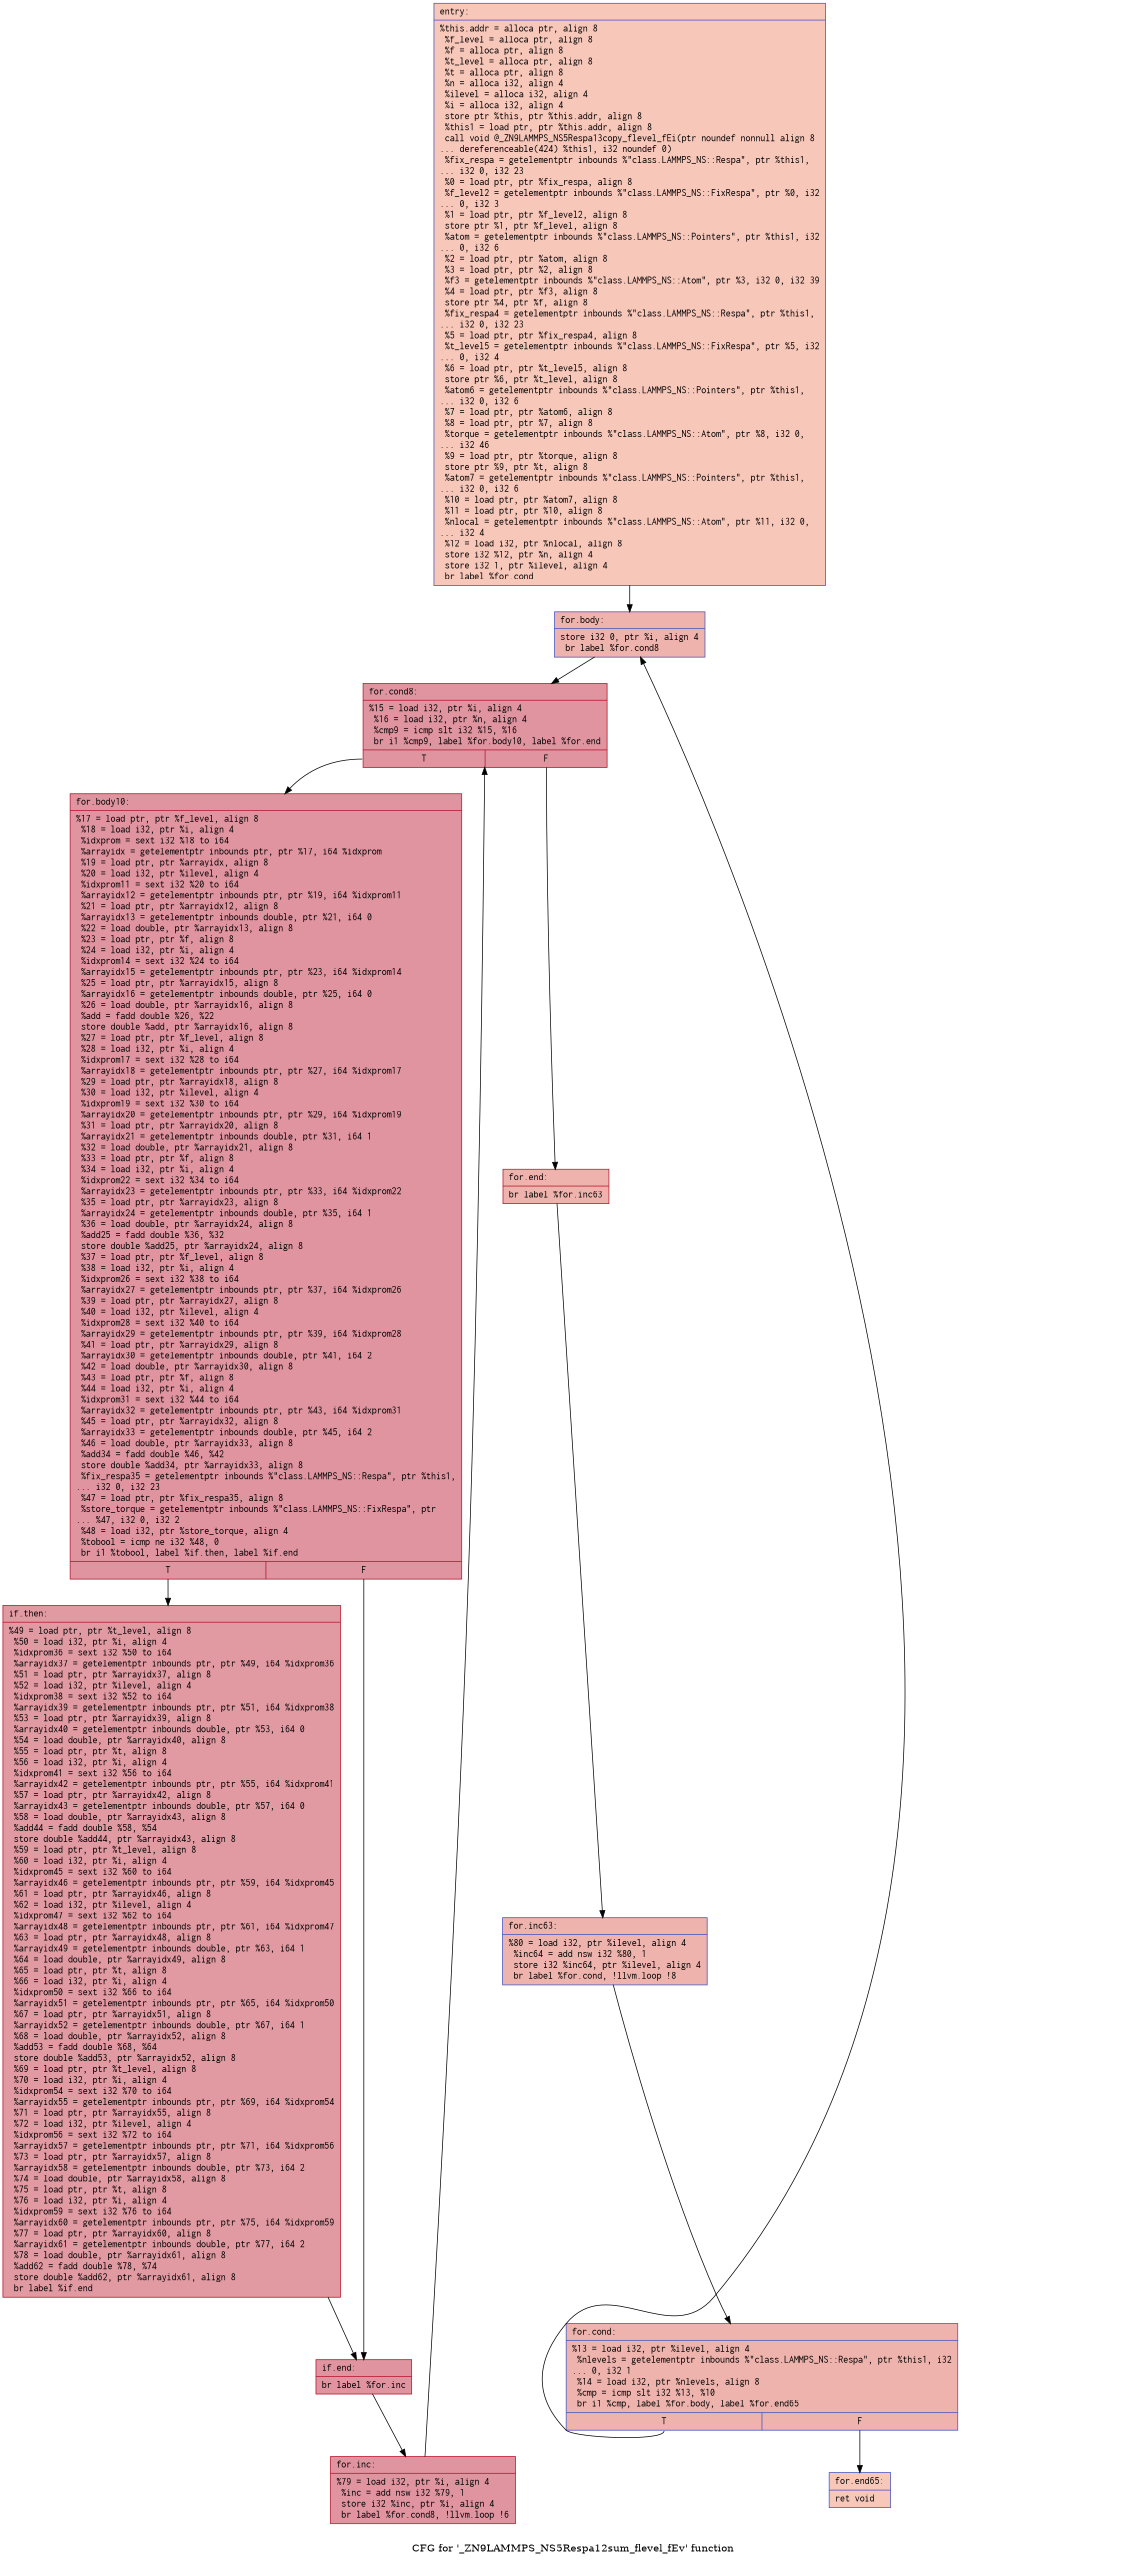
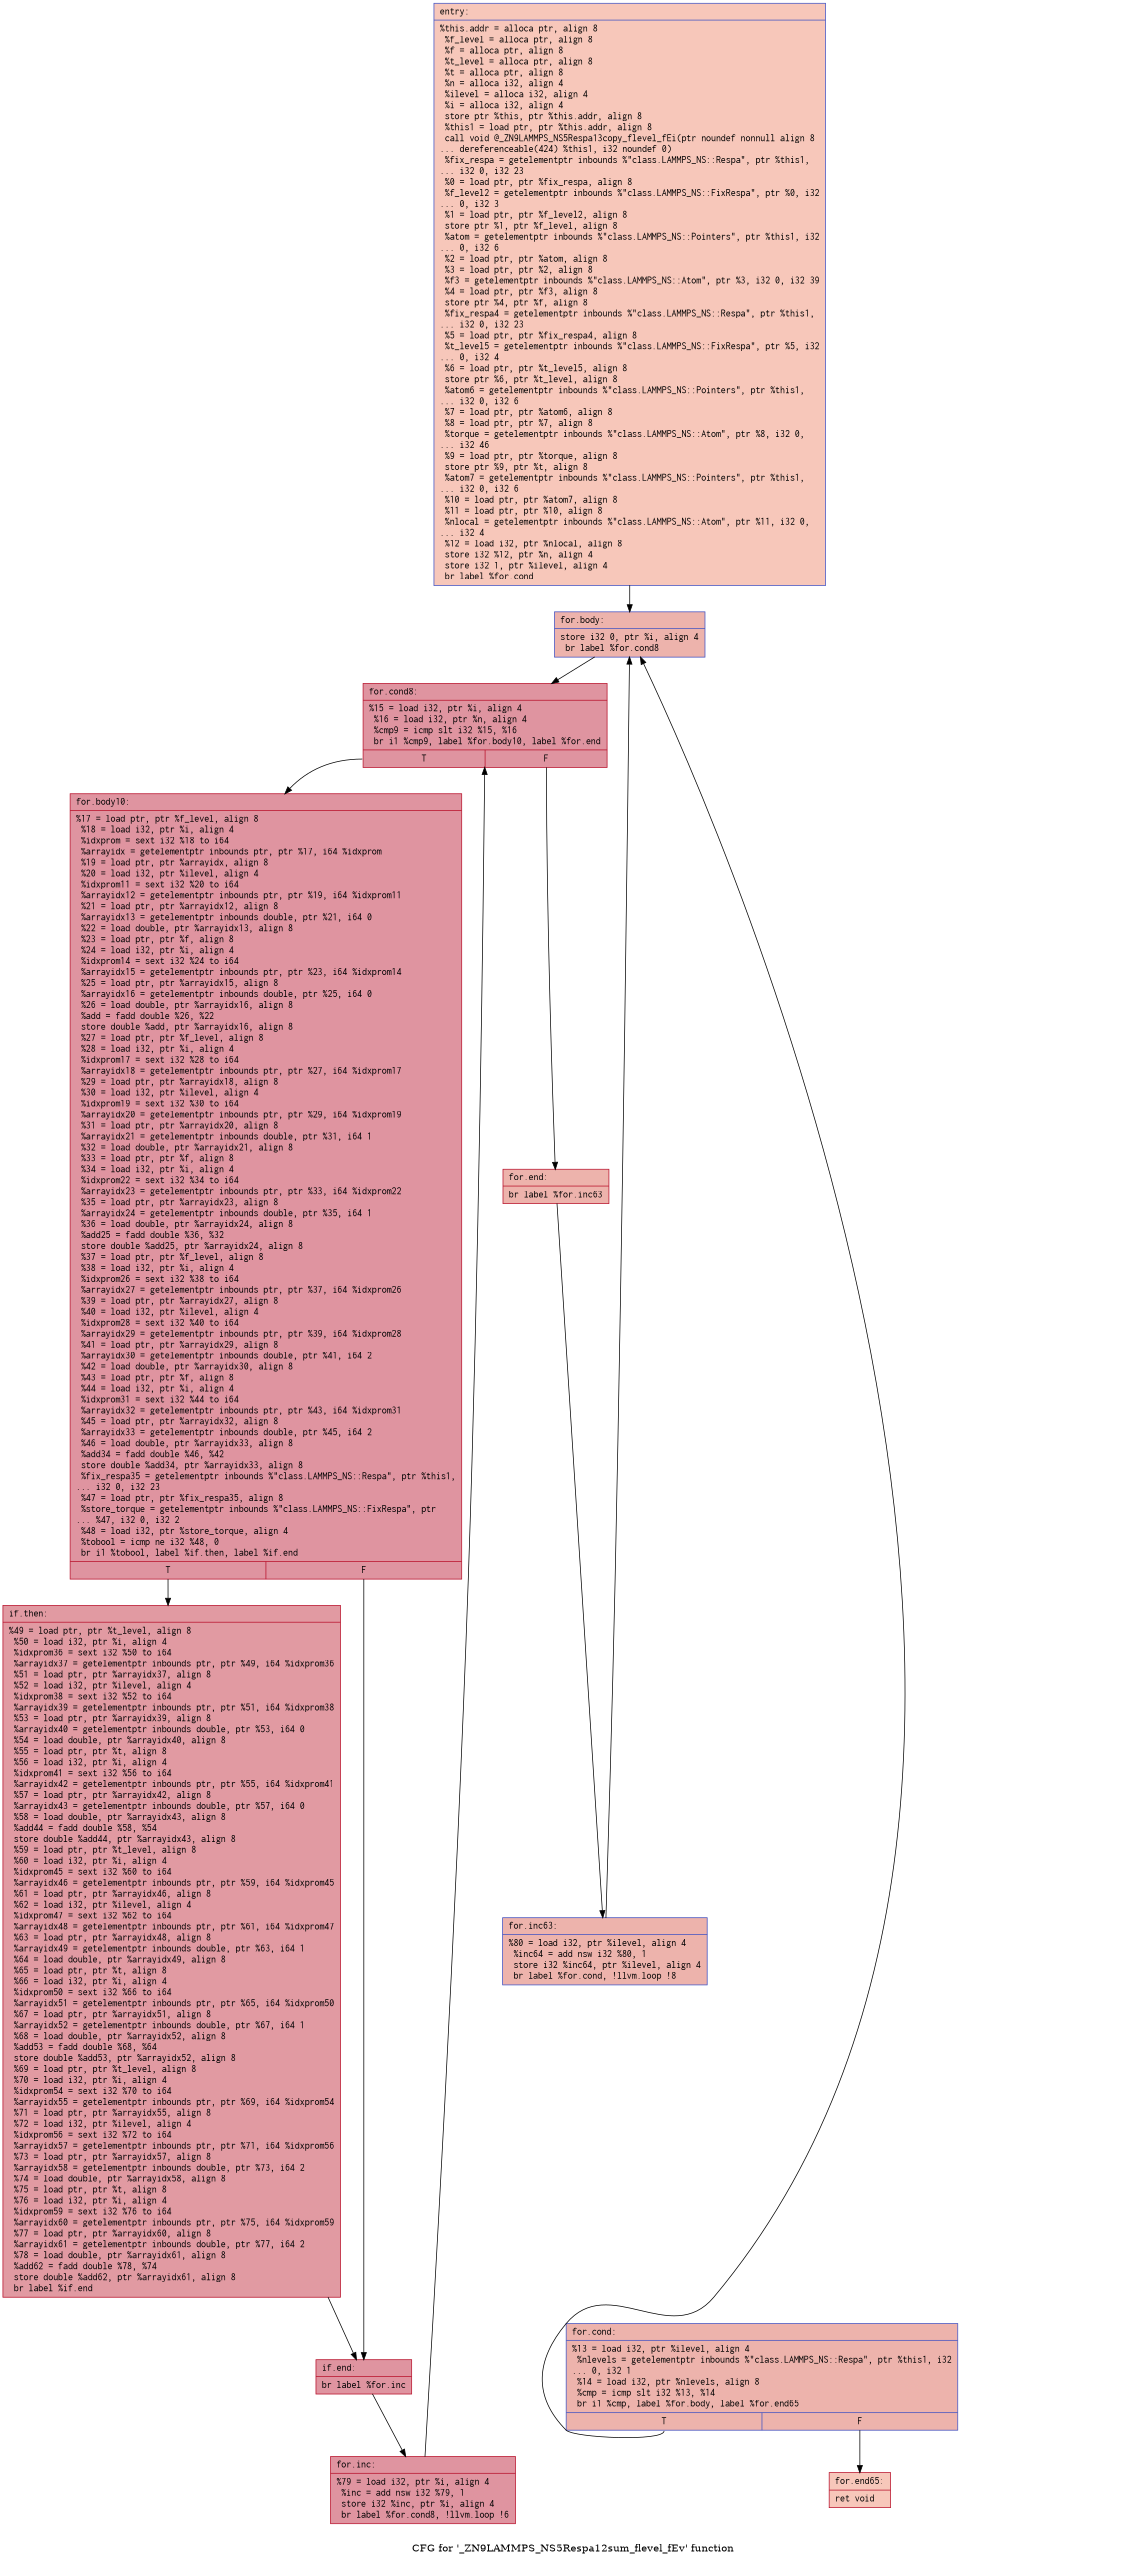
edge "for.inc63:" -> "for.cond:": now "for.inc63:" -> "for.body:"
node "for.cond:": text "%cmp = icmp slt i32 %13, %10" -> "%cmp = icmp slt i32 %13, %14"
node "for.end65:": color #3d50c3ff -> #b70d28ff
